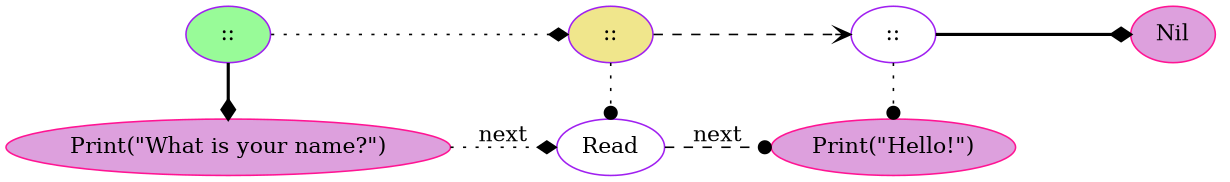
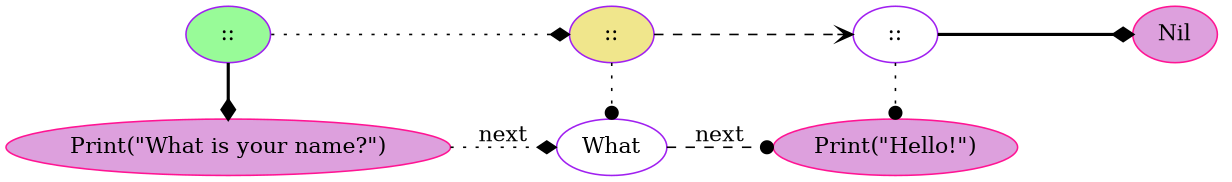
node "Read": label "Read" -> "What"
